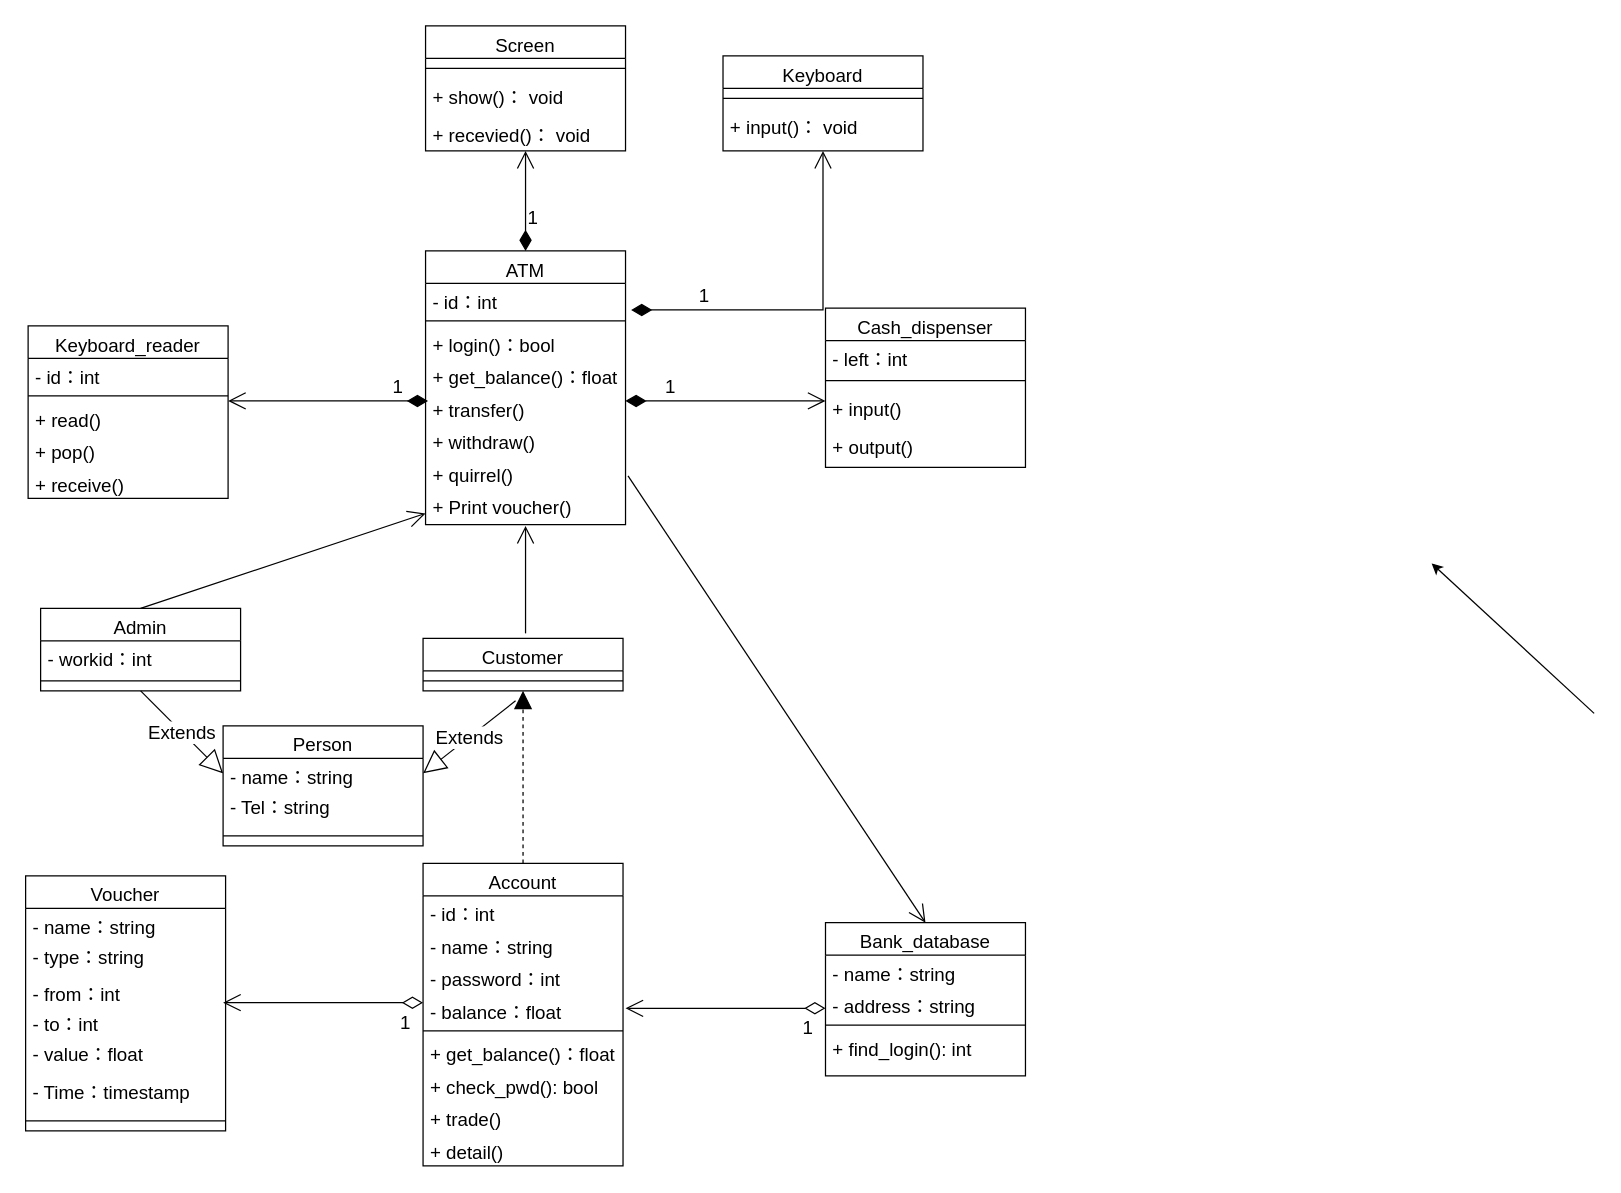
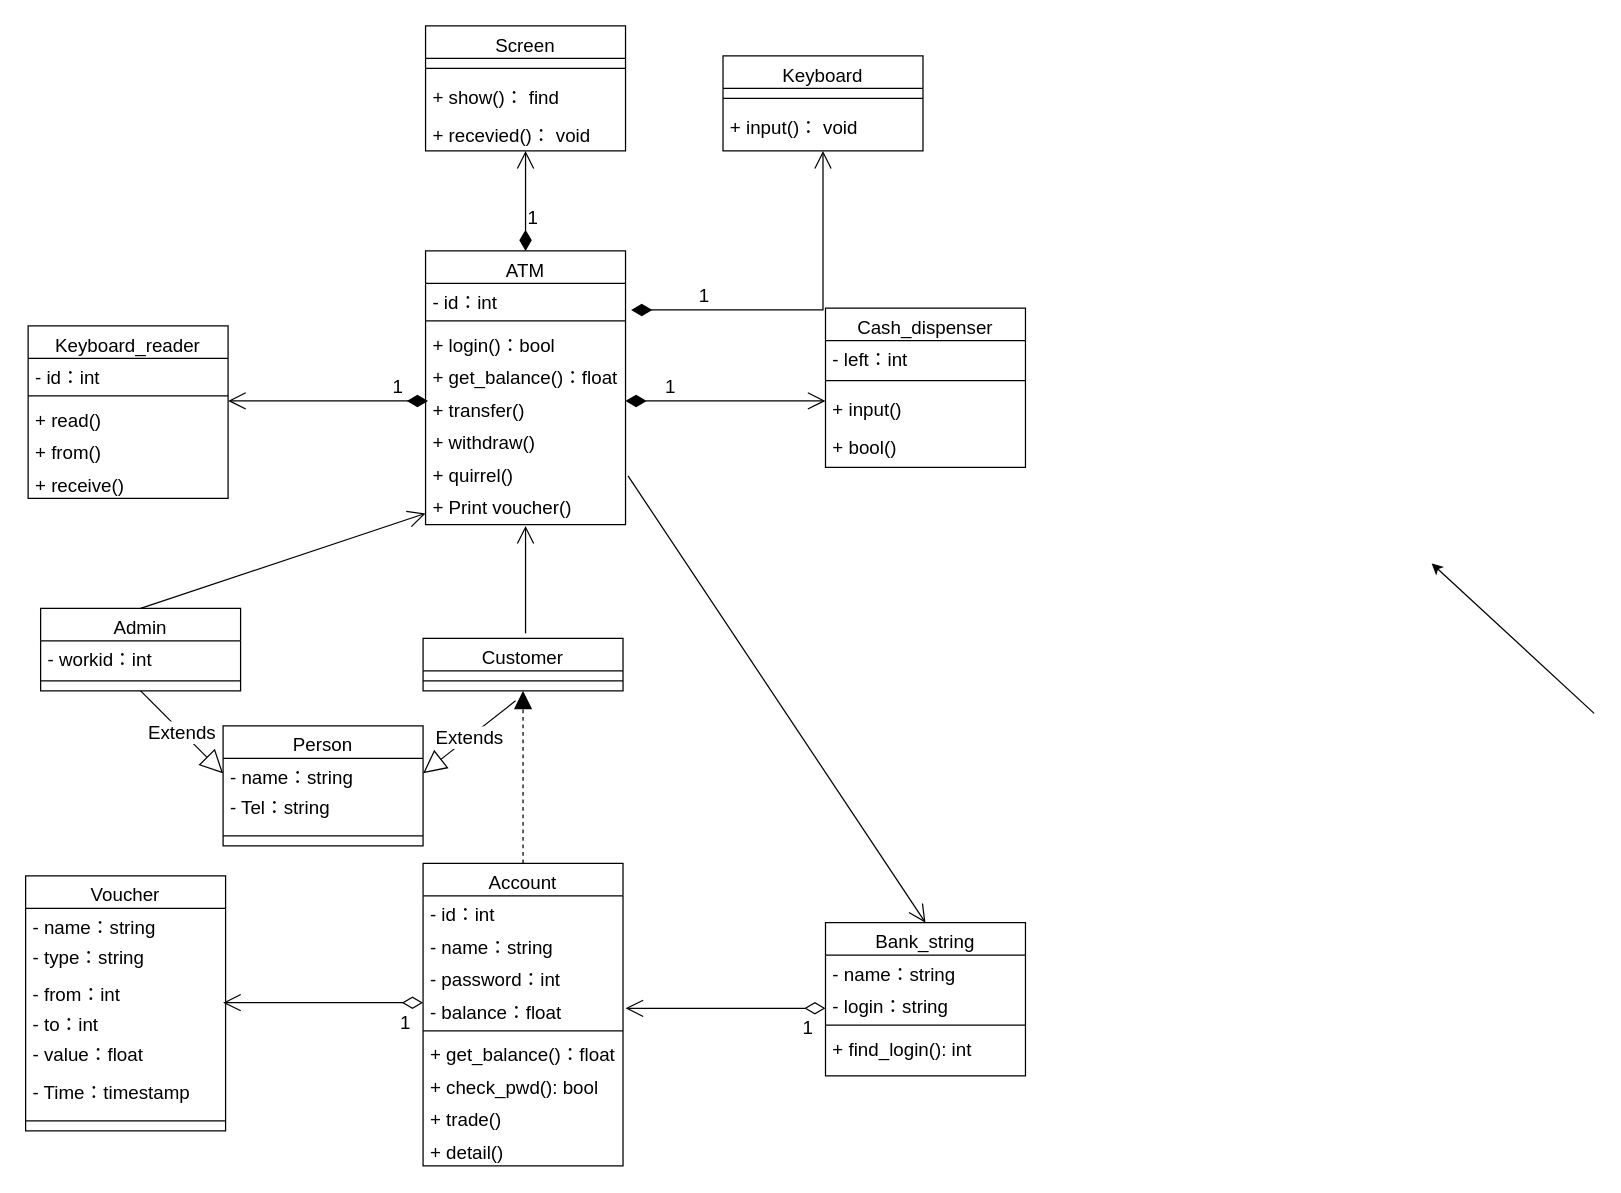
node "+ show()： void": label "+ show()： void" -> "+ show()： find"
node "+ output()": label "+ output()" -> "+ bool()"
node "+ pop()": label "+ pop()" -> "+ from()"
node "Bank_database": label "Bank_database" -> "Bank_string"
node "- address：string": label "- address：string" -> "- login：string"
